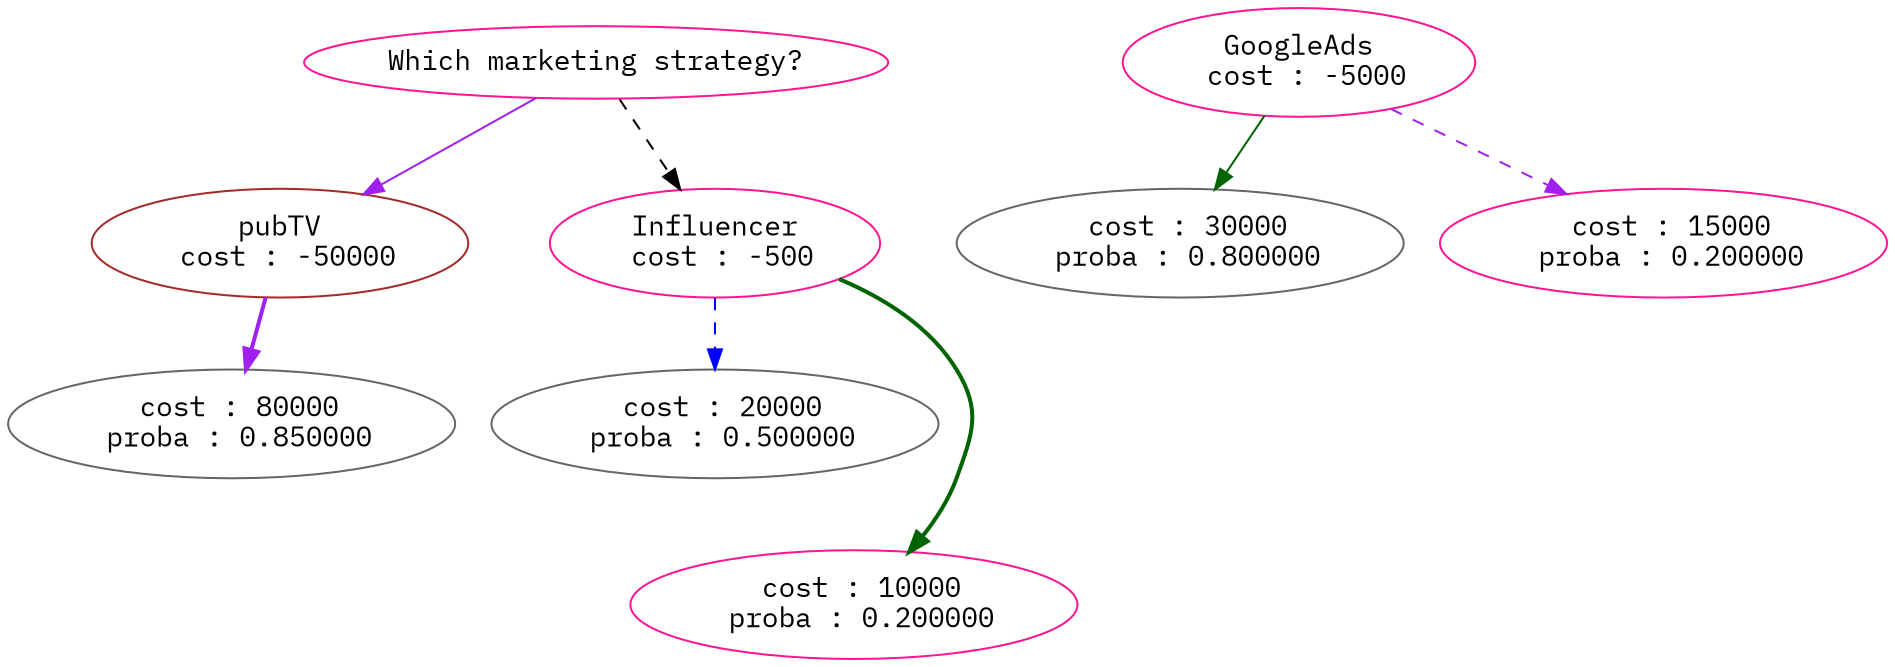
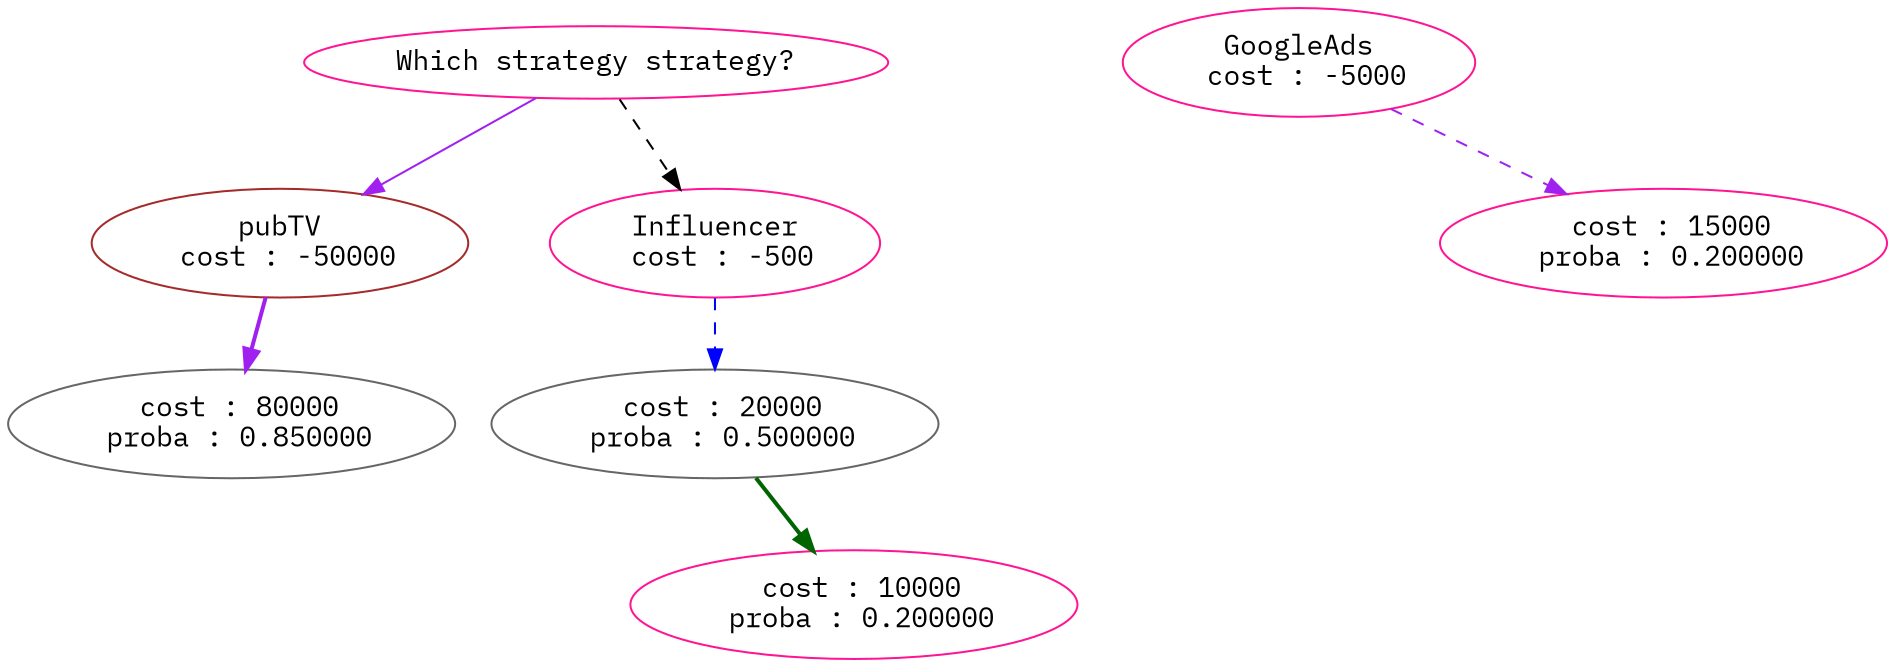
node "Which marketing strategy?": label "Which marketing strategy?" -> "Which strategy strategy?"
node "cost : 30000 proba : 0.800000": removed
edge "Influencer cost : -500" -> "cost : 10000 proba : 0.200000": now "cost : 20000 proba : 0.500000" -> "cost : 10000 proba : 0.200000"
